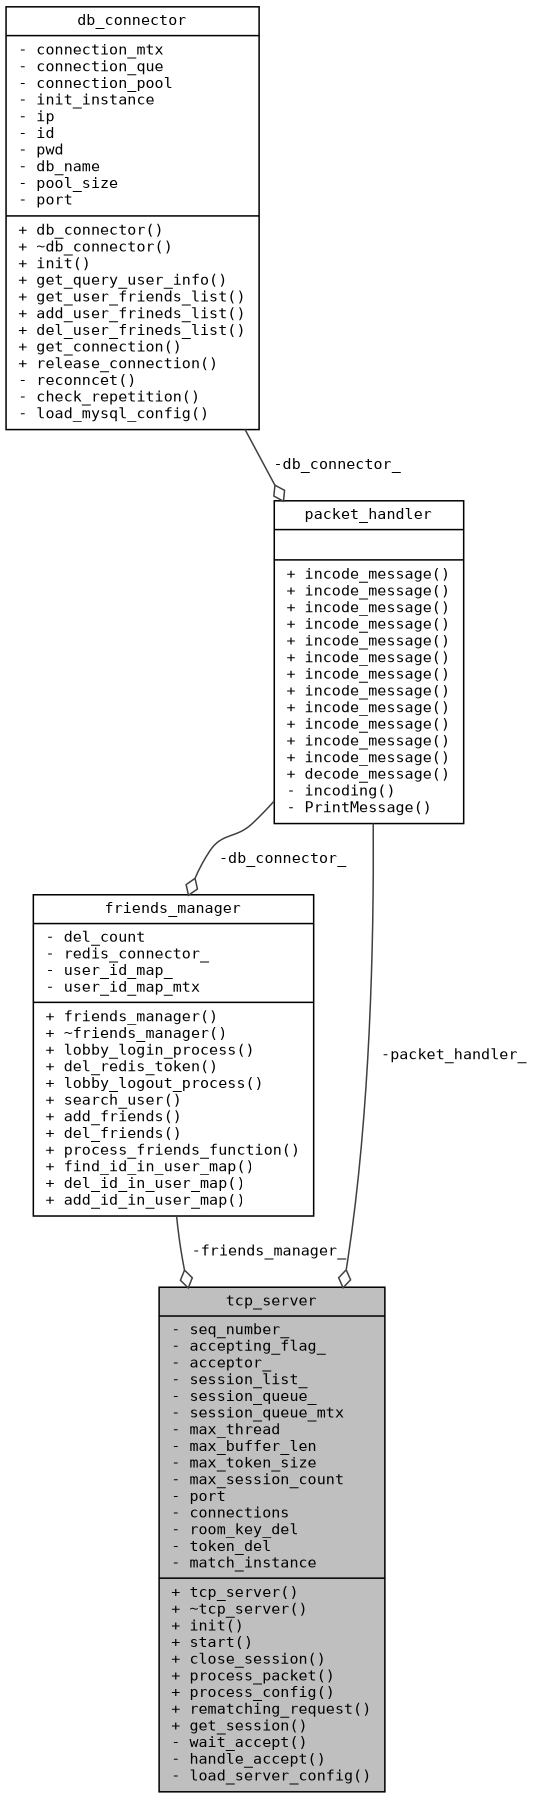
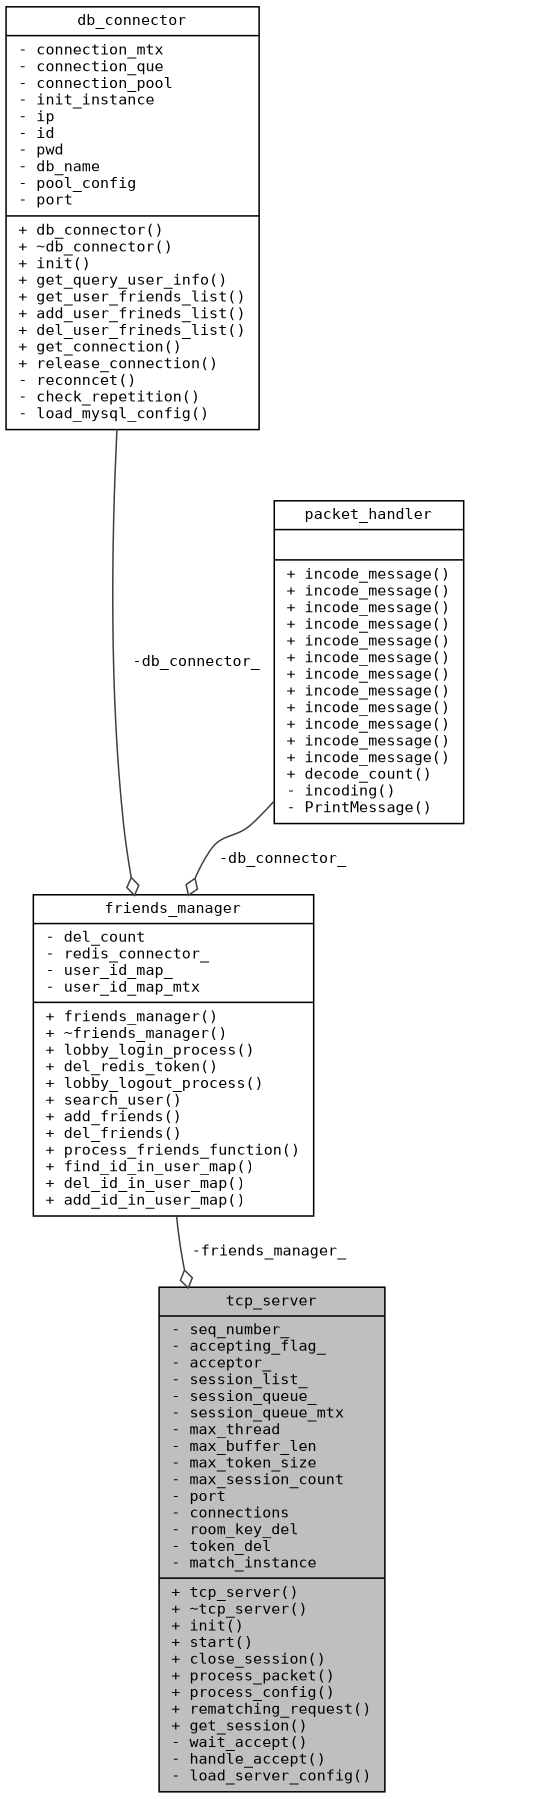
node "db_connector": text "- pool_size" -> "- pool_config"
edge "db_connector" -> "packet_handler": now "db_connector" -> "friends_manager"
node "packet_handler": text "+ decode_message()" -> "+ decode_count()"
edge "packet_handler" -> "tcp_server": removed, label "-packet_handler_"
